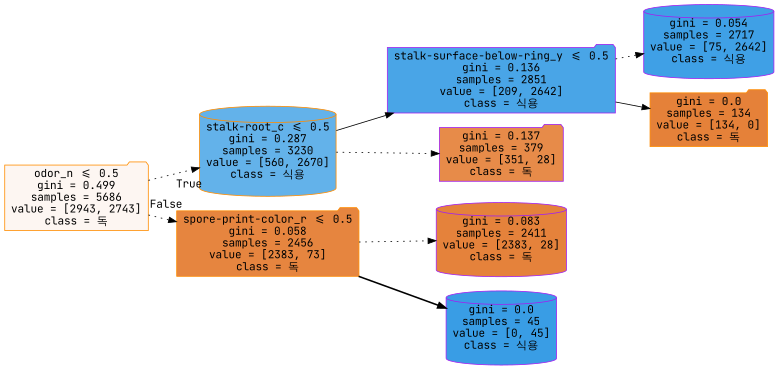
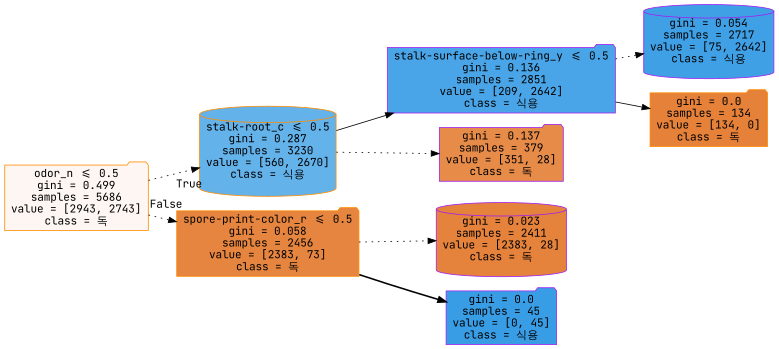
node "gini = 0.083 samples = 2411 value = [2383, 28] class = 독": label "gini = 0.083 samples = 2411 value = [2383, 28] class = 독" -> "gini = 0.023 samples = 2411 value = [2383, 28] class = 독"
node "gini = 0.0 samples = 45 value = [0, 45] class = 식용": shape cylinder -> folder
